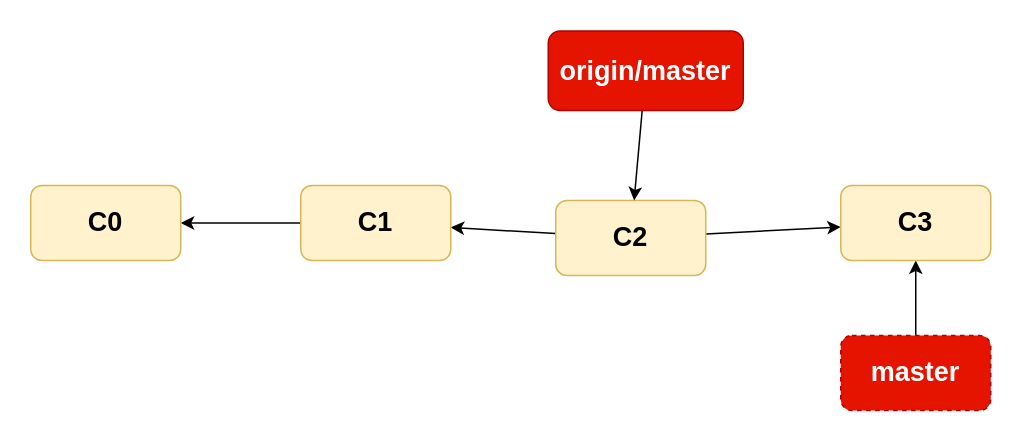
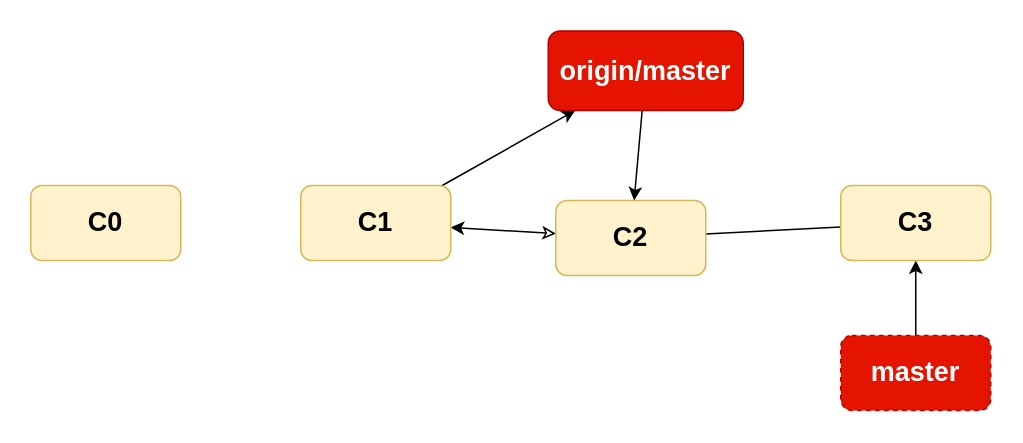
edge "C1" -> "C0": now "C1" -> "origin/master"
edge "C2" -> "C3": arrowhead classic -> none
edge "C2" -> "C1": arrowhead none -> classic
